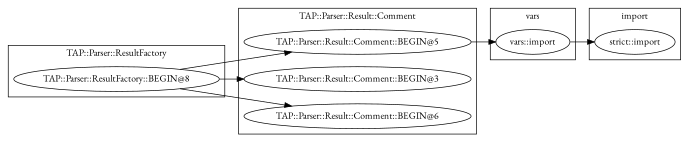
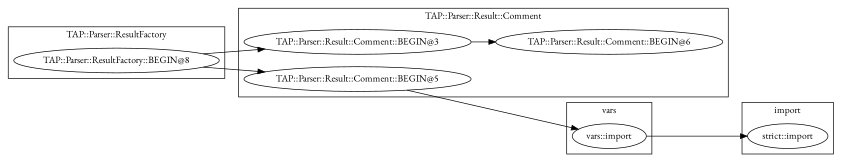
edge "TAP::Parser::ResultFactory::BEGIN@8" -> "TAP::Parser::Result::Comment::BEGIN@6": now "TAP::Parser::Result::Comment::BEGIN@3" -> "TAP::Parser::Result::Comment::BEGIN@6"
